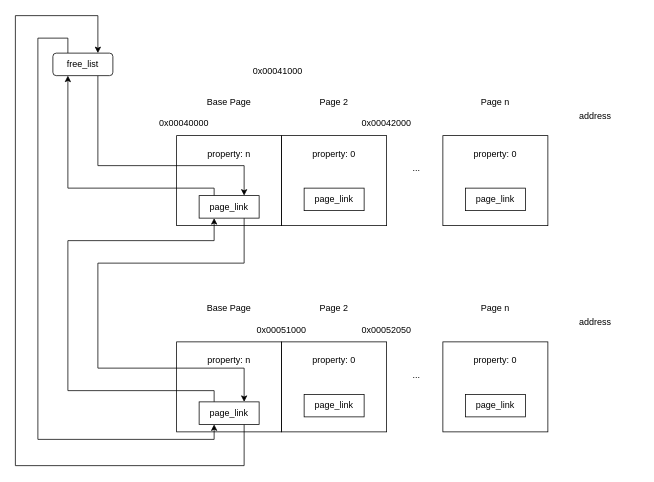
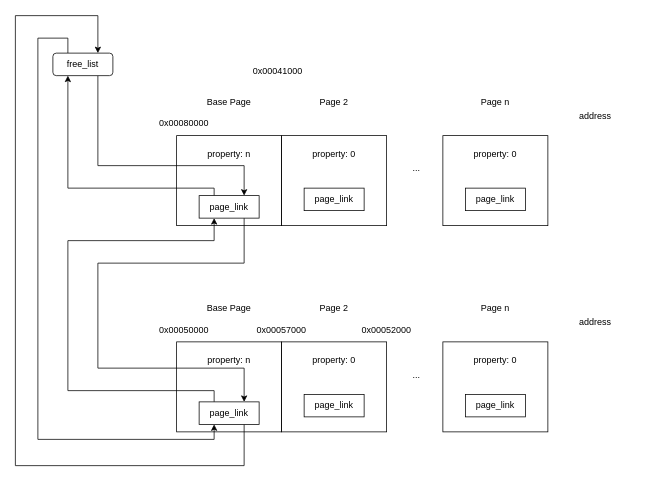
node "0x00040000": label "0x00040000" -> "0x00080000"
node "0x00042000": removed
node "0x00050000": added
node "0x00051000": label "0x00051000" -> "0x00057000"
node "0x00052050": label "0x00052050" -> "0x00052000"
